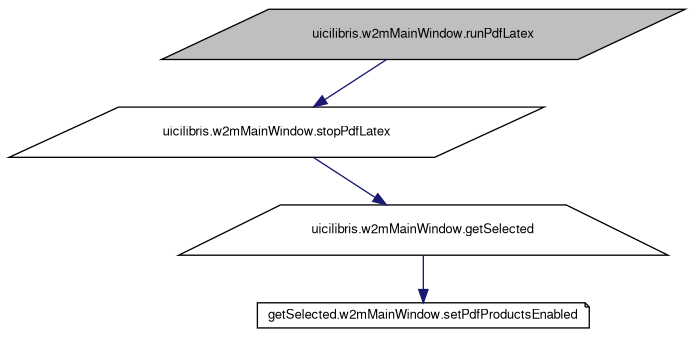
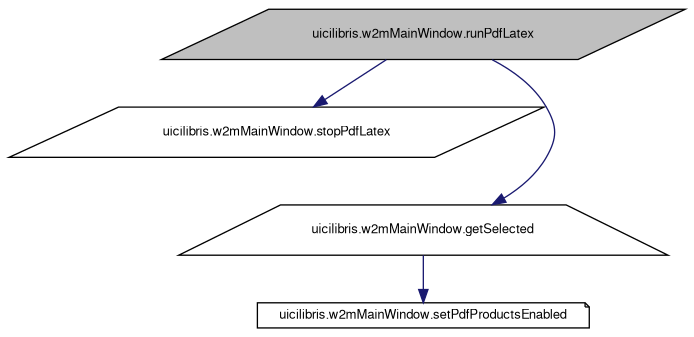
edge "uicilibris.w2mMainWindow.stopPdfLatex" -> "uicilibris.w2mMainWindow.getSelected": now "uicilibris.w2mMainWindow.runPdfLatex" -> "uicilibris.w2mMainWindow.getSelected"
node "getSelected.w2mMainWindow.setPdfProductsEnabled": label "getSelected.w2mMainWindow.setPdfProductsEnabled" -> "uicilibris.w2mMainWindow.setPdfProductsEnabled"
